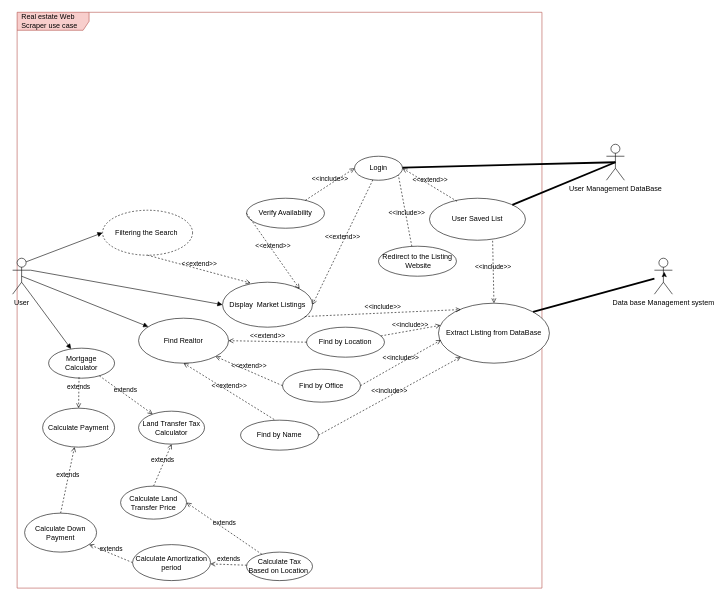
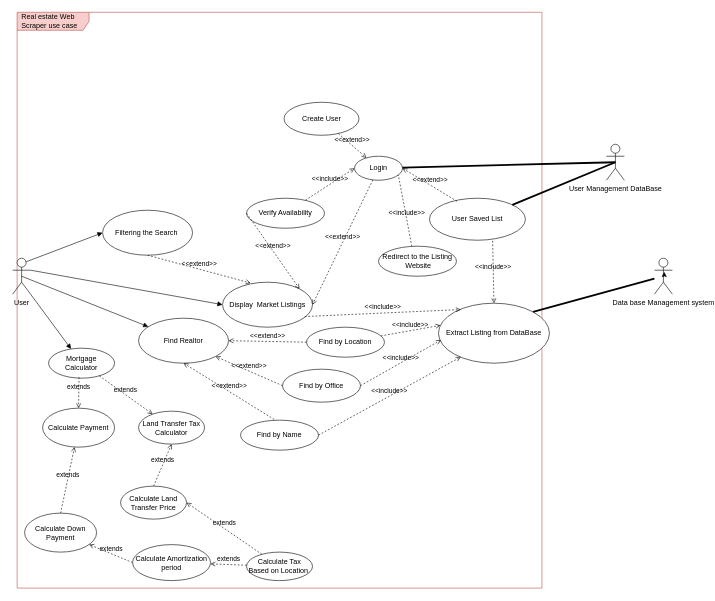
node "Create User": added
edge "Create User" -> "Login": added, label "<<extend>>"
node "Filtering the Search": style dashed -> solid
